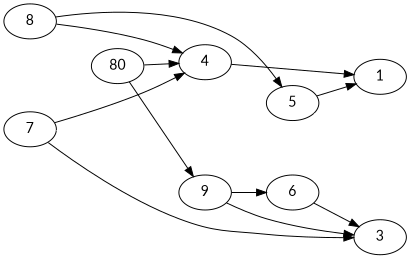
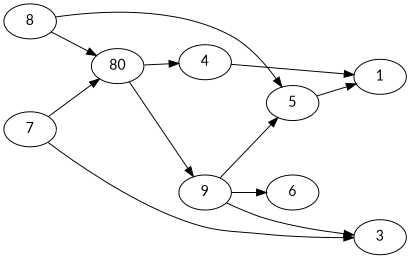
edge "8" -> "4": now "8" -> "80"
edge "7" -> "4": now "7" -> "80"
edge "9" -> "5": added
edge "6" -> "3": removed
